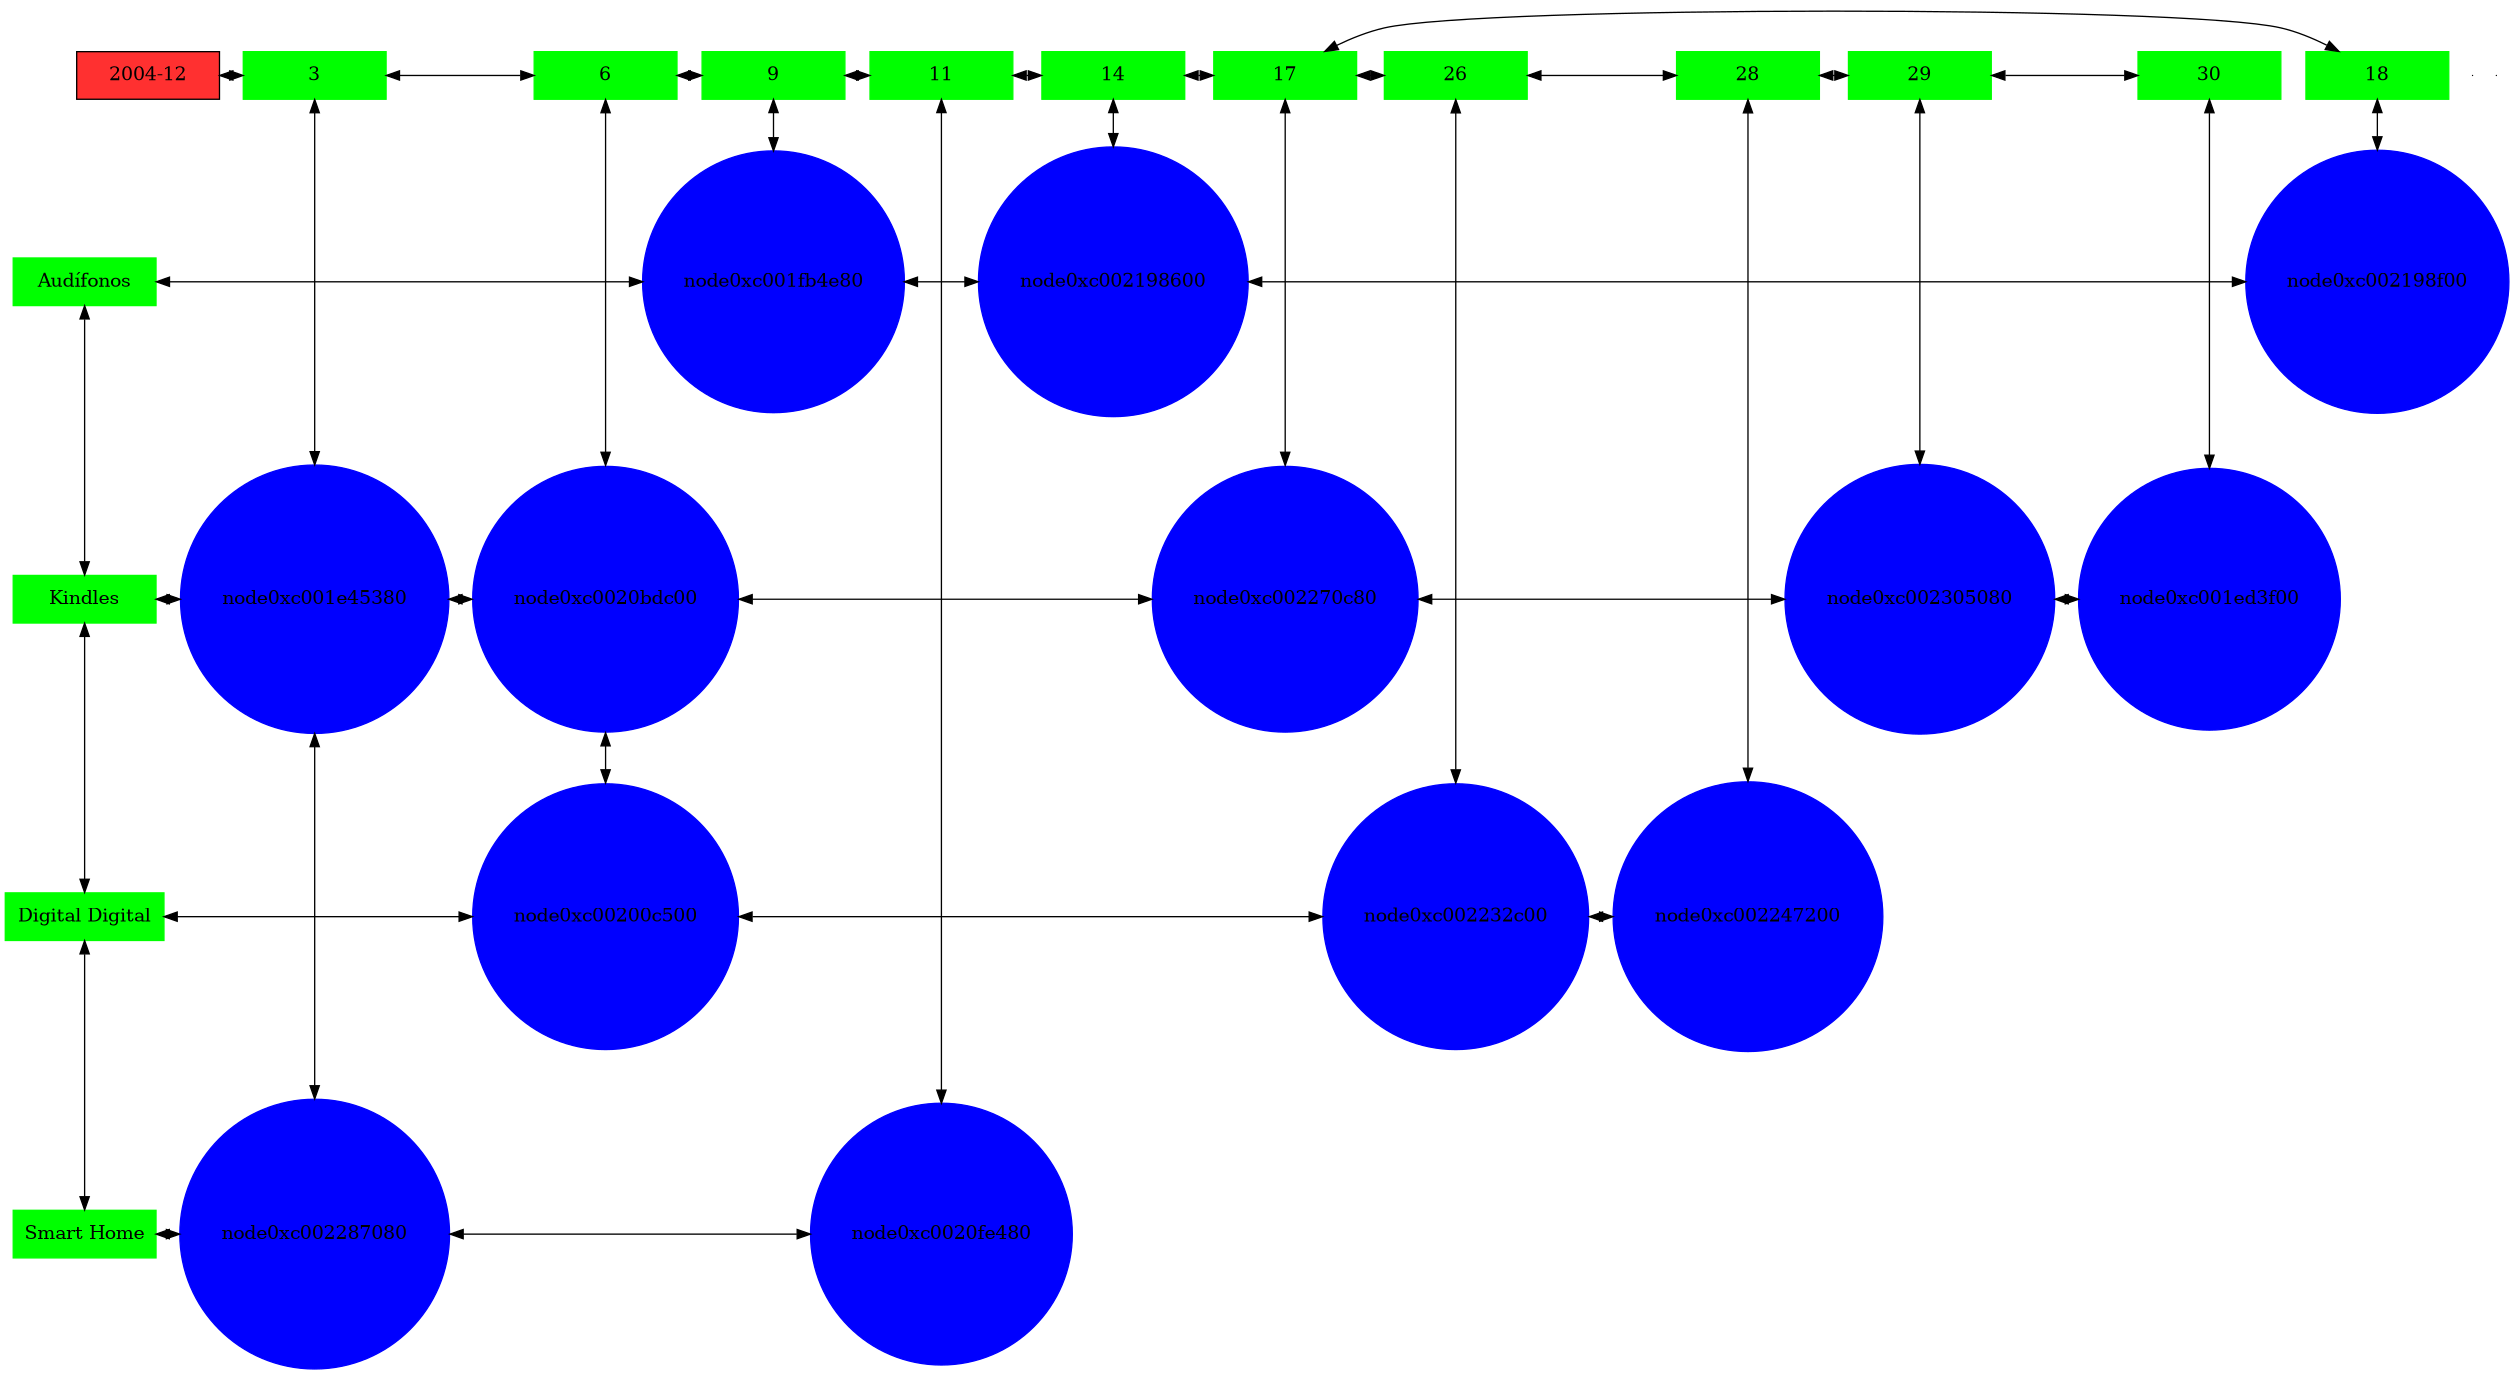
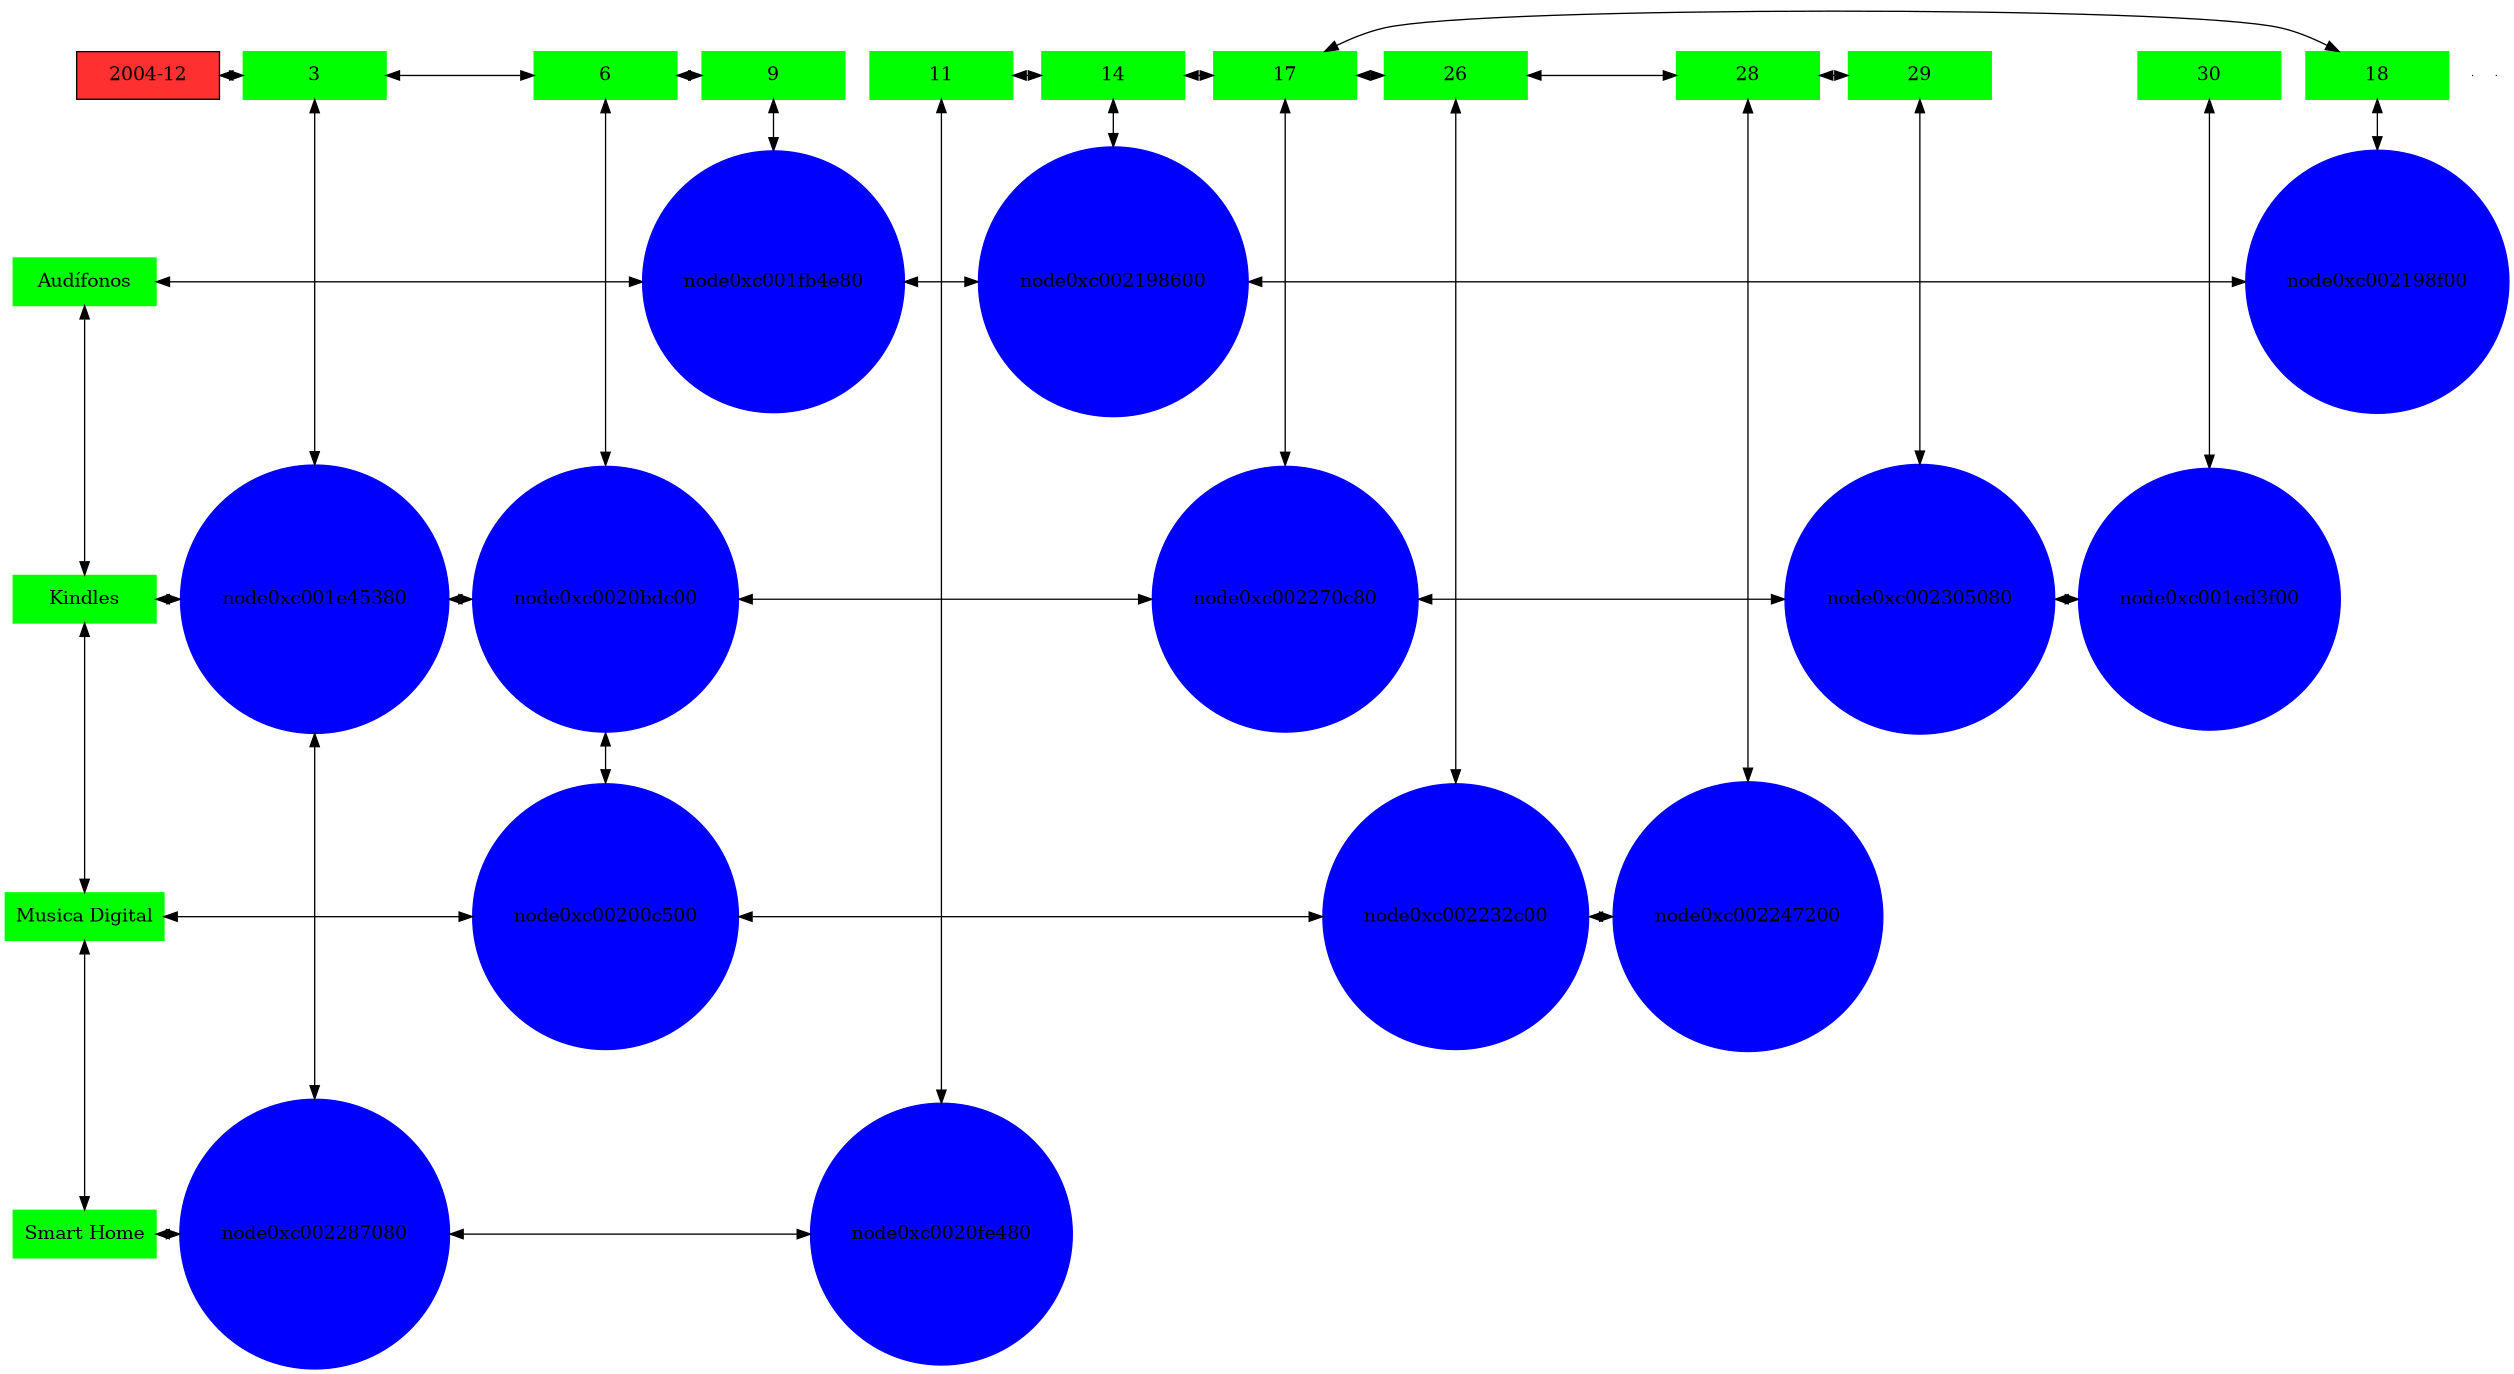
edge "9" -- "11": removed
edge "29" -- "30": removed
node "Digital Digital": label "Digital Digital" -> "Musica Digital"
